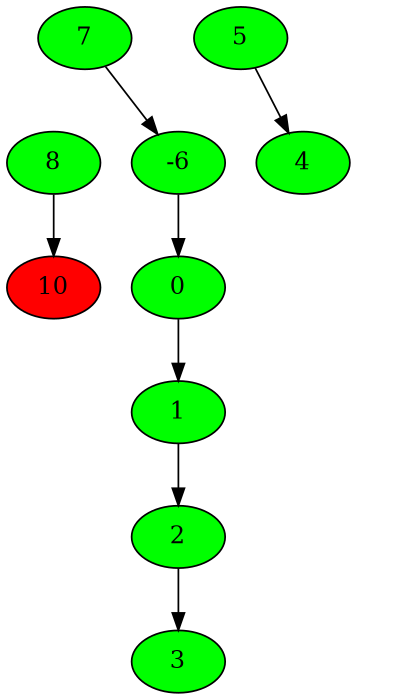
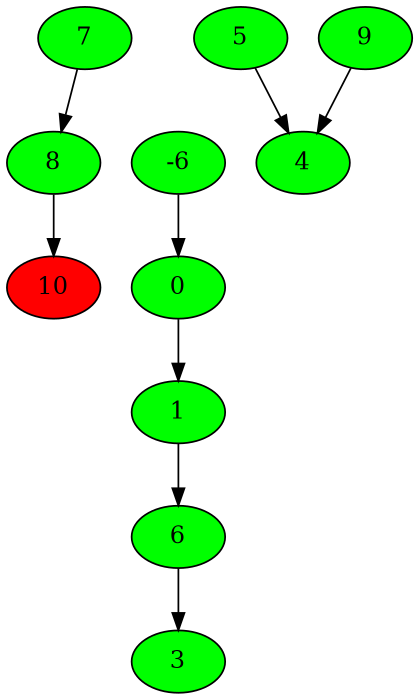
node "9": added
edge "7" -> "-6": now "7" -> "8"
node "2": label "2" -> "6"
